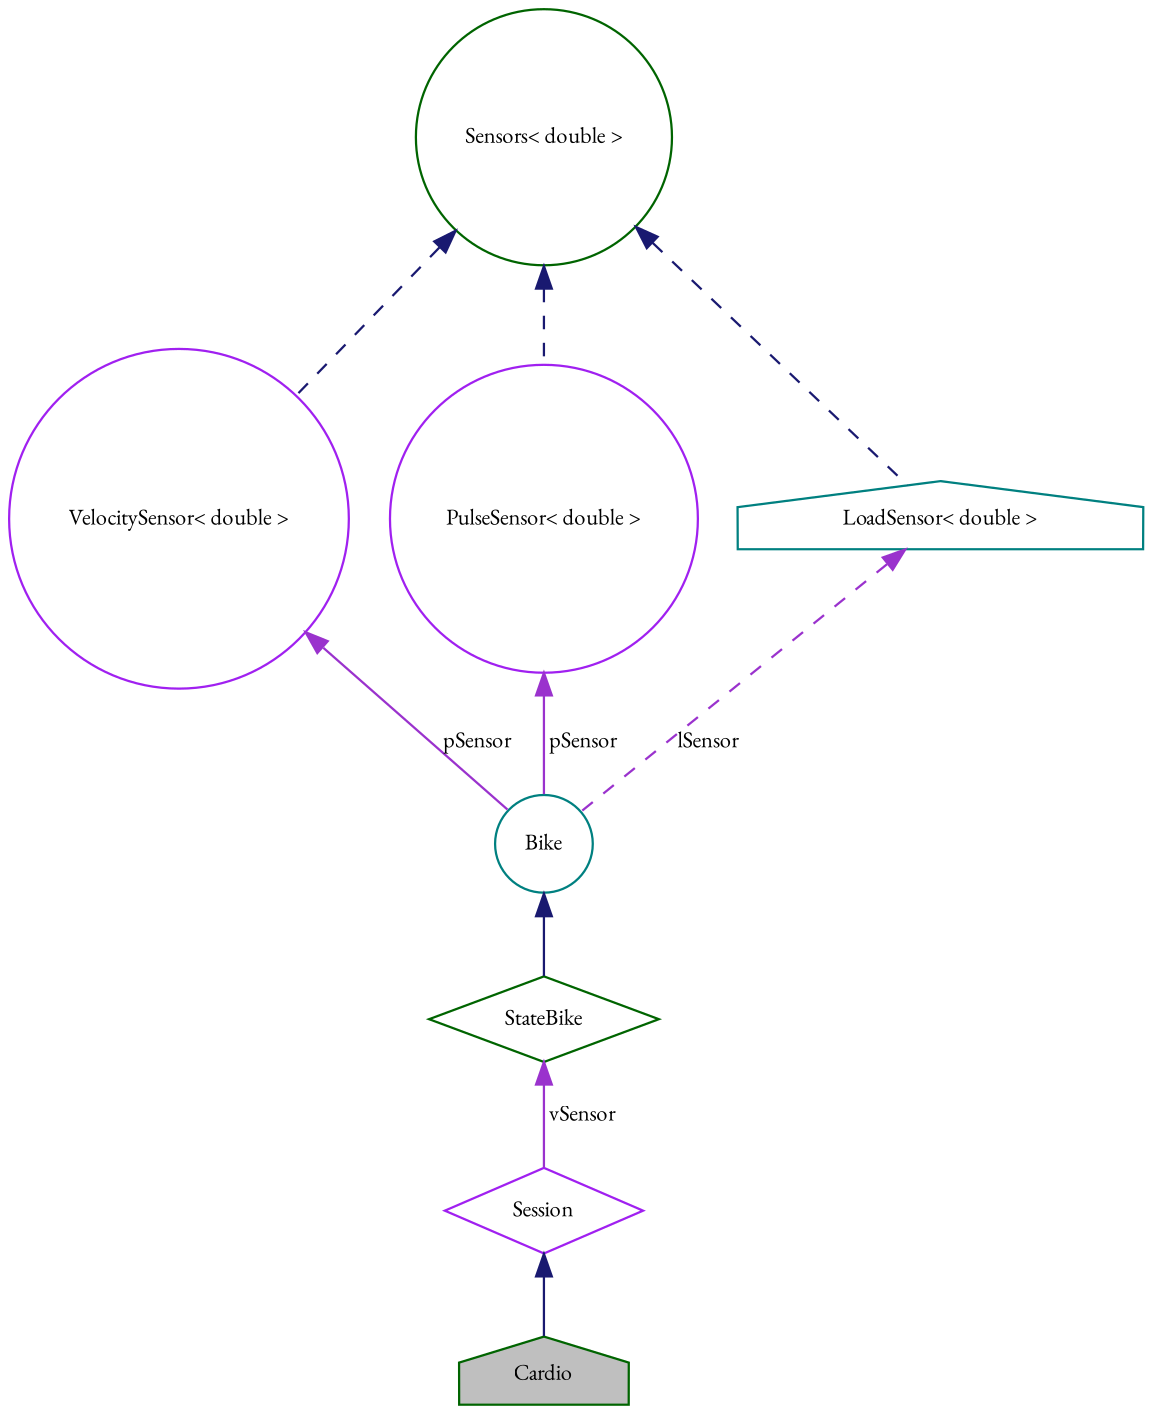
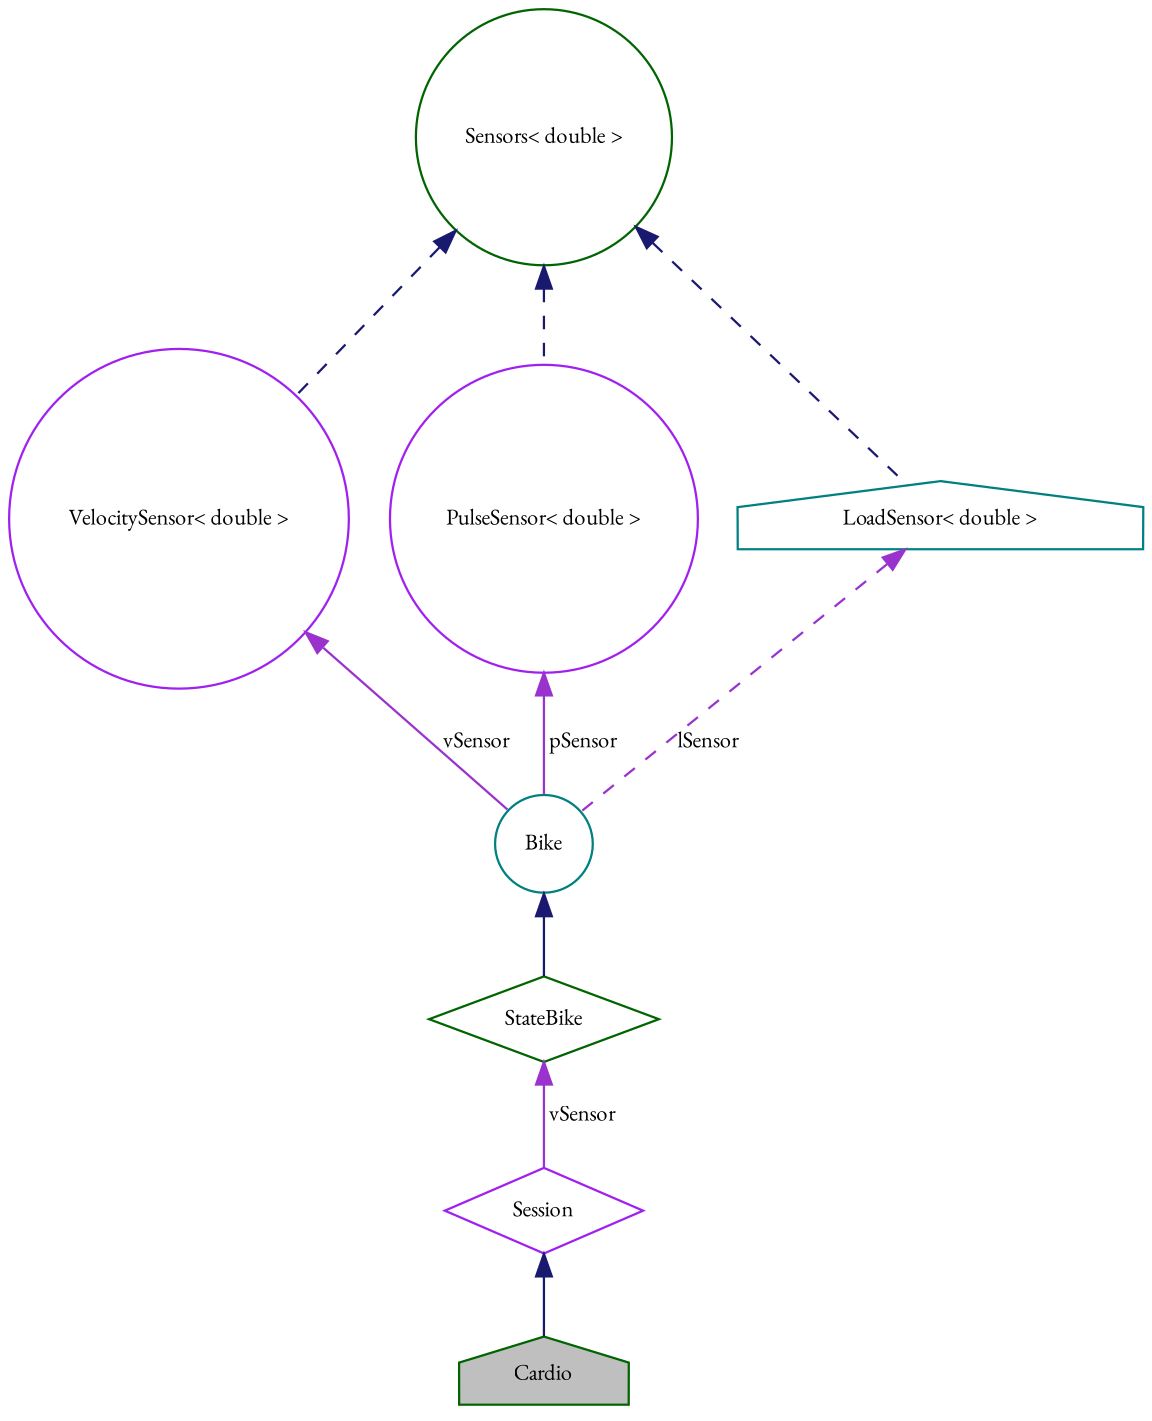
edge "Bike" -> "VelocitySensor< double >": label " pSensor" -> " vSensor"
